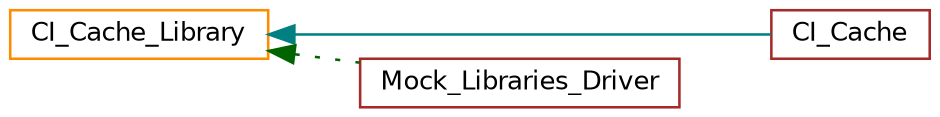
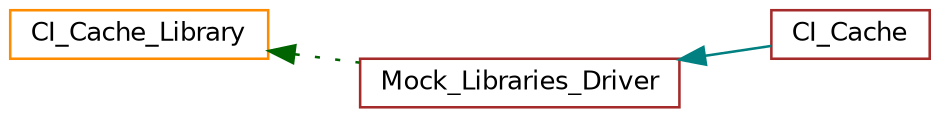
edge "CI_Cache" -> "CI_Cache_Library": now "CI_Cache" -> "Mock_Libraries_Driver"
